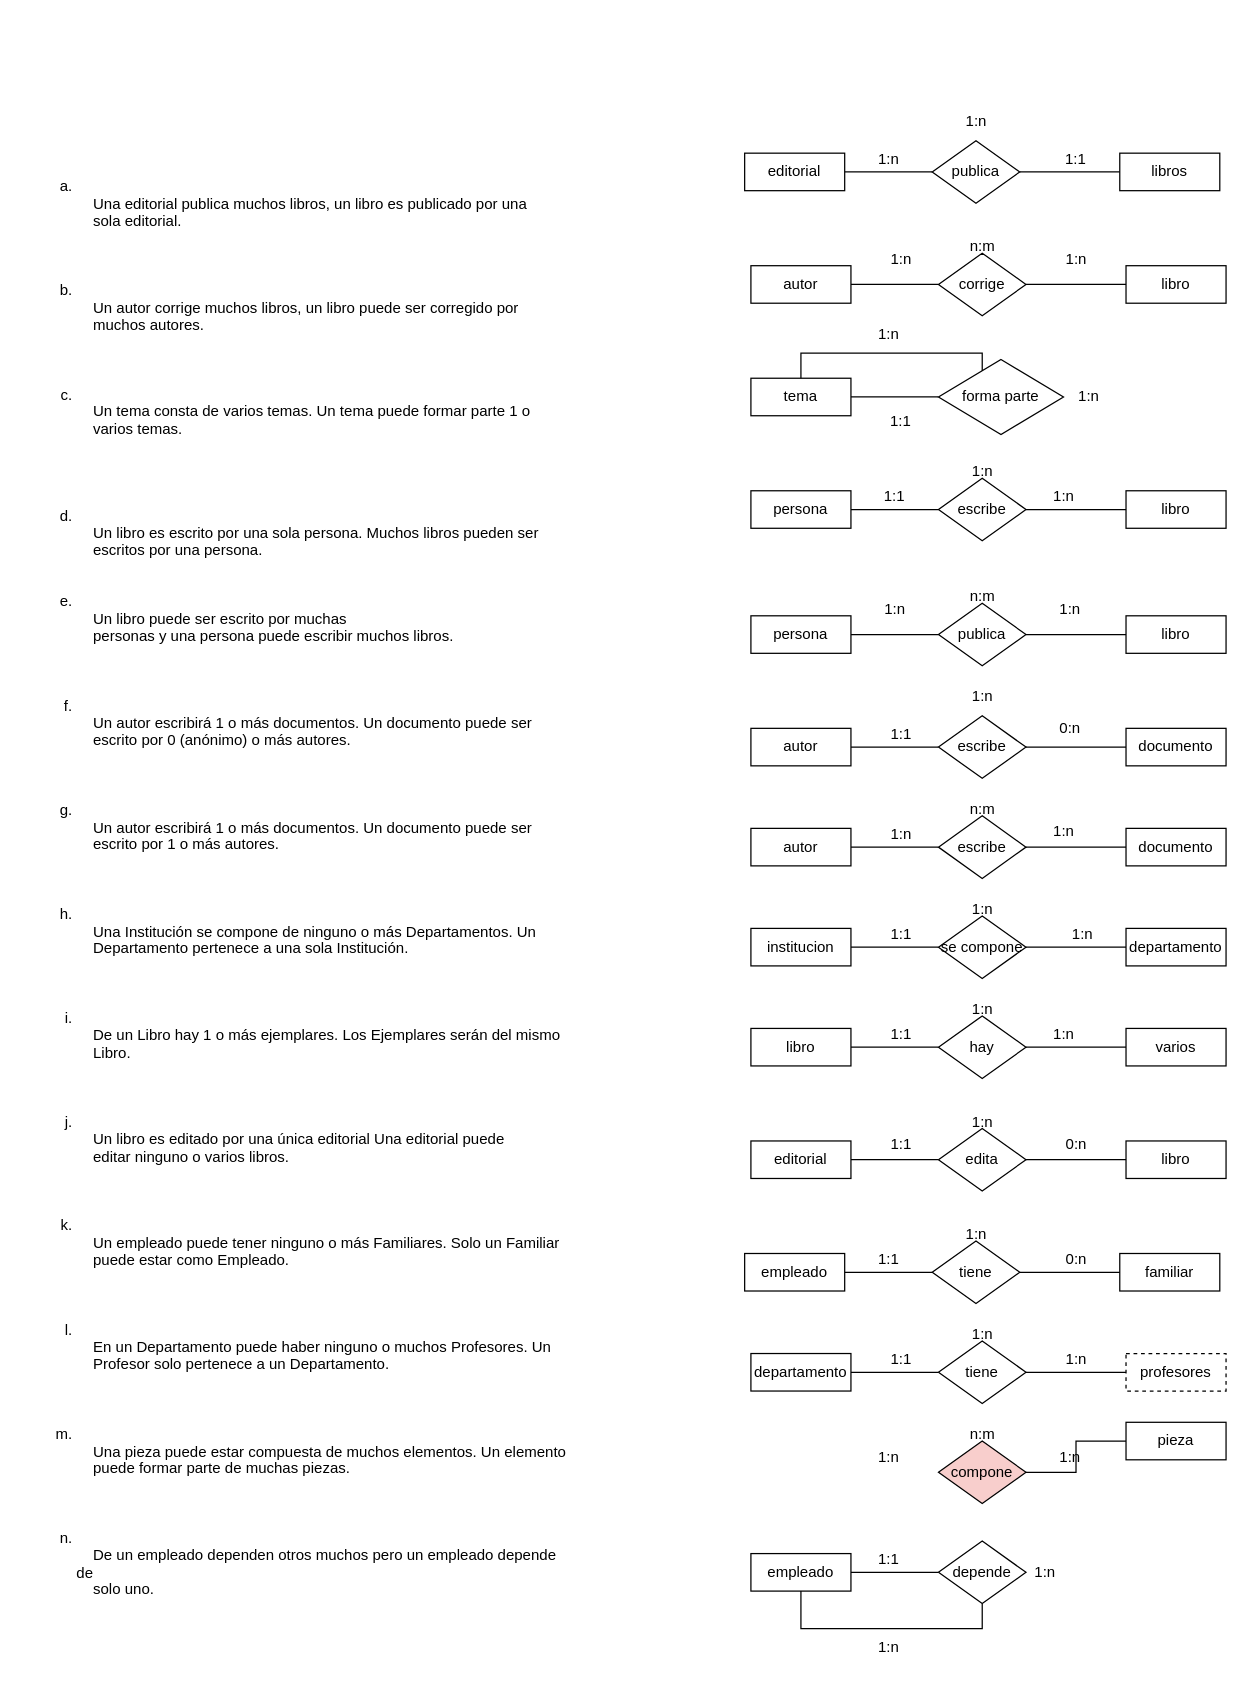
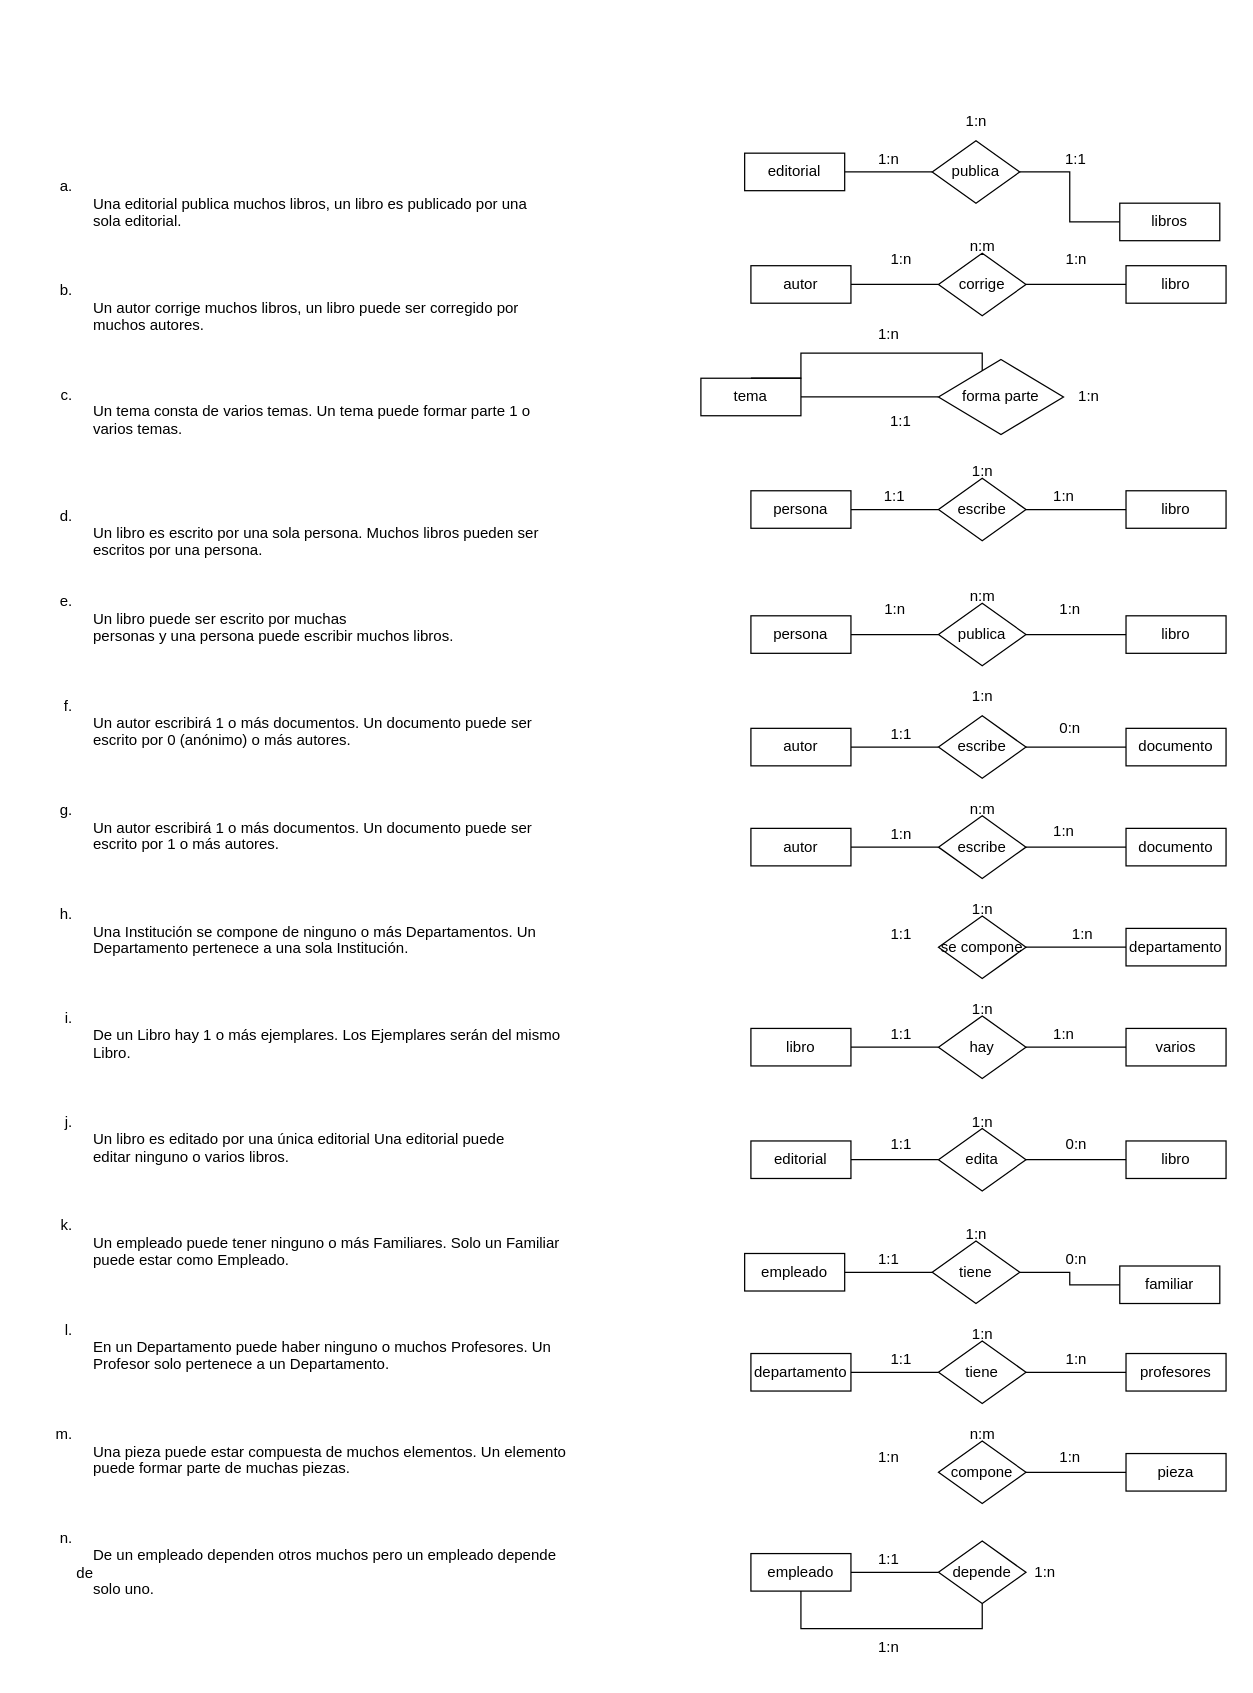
node "libros": moved (1169, 172) -> (1169, 222)
node "tema": moved (801, 397) -> (751, 397)
node "institucion": removed
edge "institucion" -- "se compone": removed
node "familiar": moved (1169, 1272) -> (1169, 1284)
node "profesores": style dashed -> solid
node "pieza": moved (1176, 1441) -> (1176, 1472)
node "compone": fillcolor #f8cecc -> #ffffff
